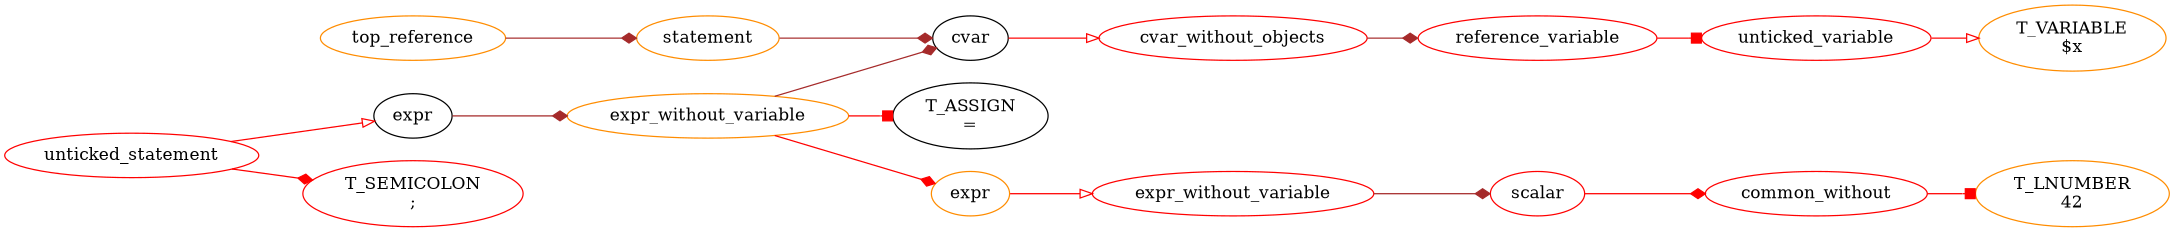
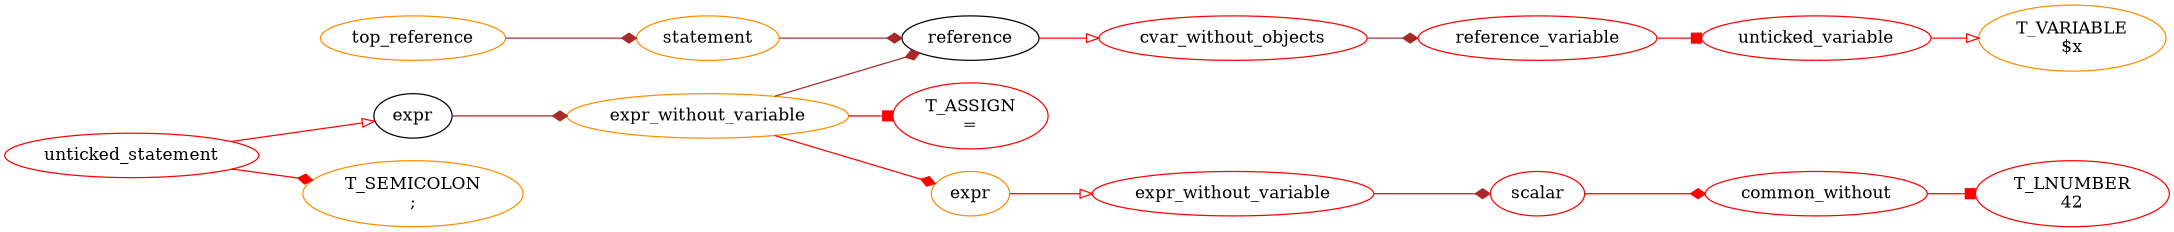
node "cvar": label "cvar" -> "reference"
node "T_ASSIGN =": color black -> red
node "T_SEMICOLON ;": color red -> darkorange
node "T_LNUMBER 42": color darkorange -> red
